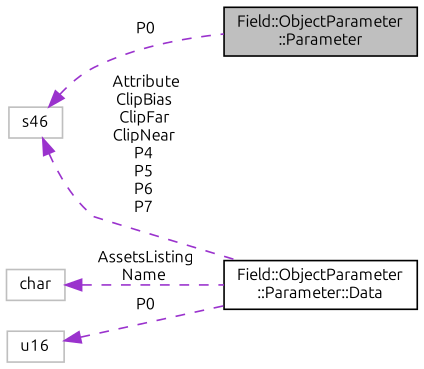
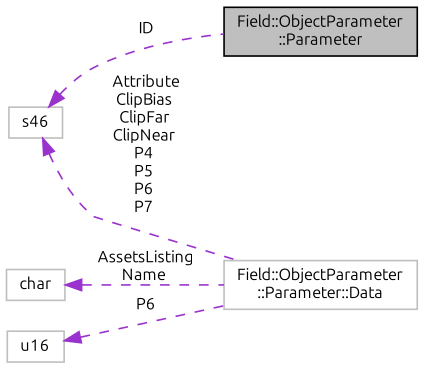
edge "Field::ObjectParameter ::Parameter" -> "s46": label " P0" -> " ID"
node "Field::ObjectParameter ::Parameter::Data": color black -> grey75
edge "Field::ObjectParameter ::Parameter::Data" -> "u16": label " P0" -> " P6"
